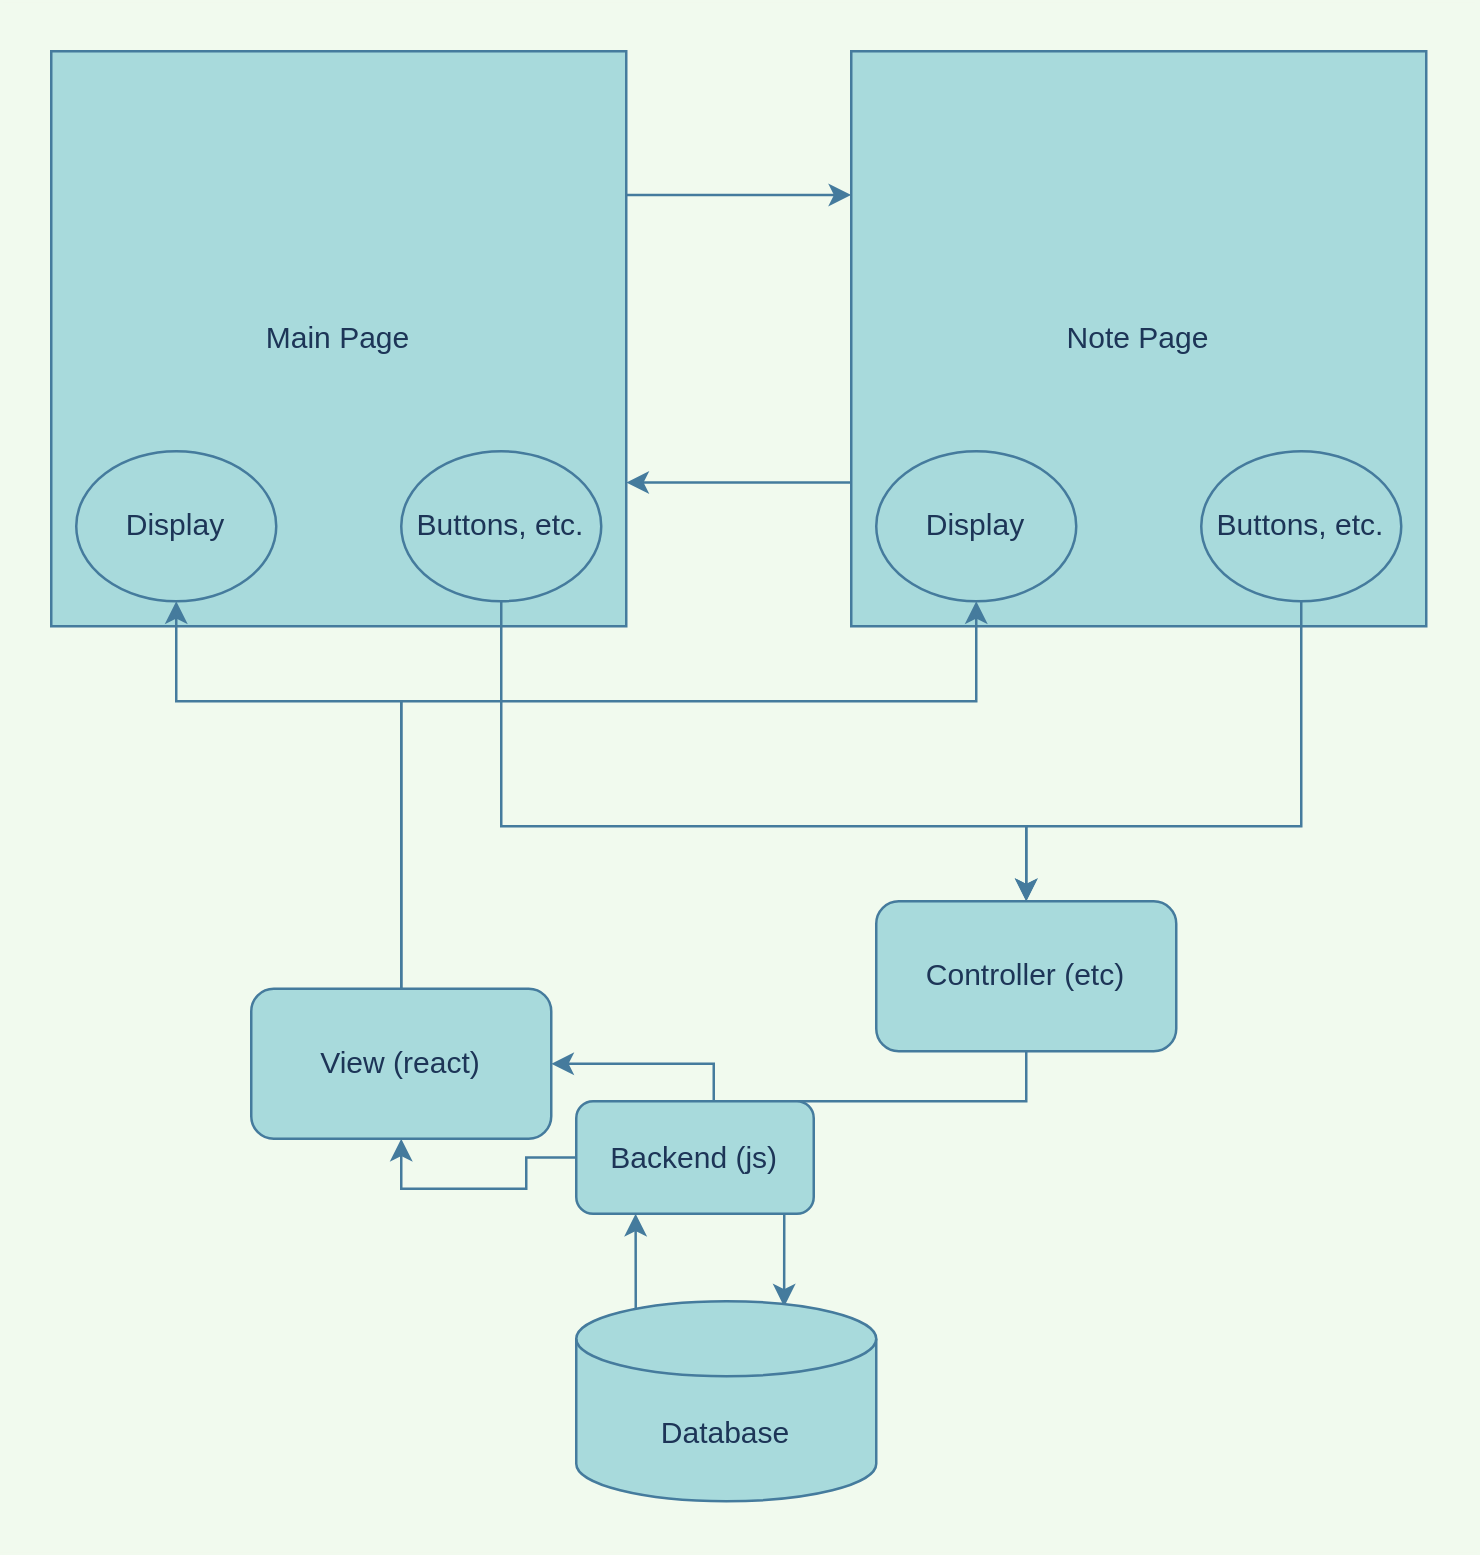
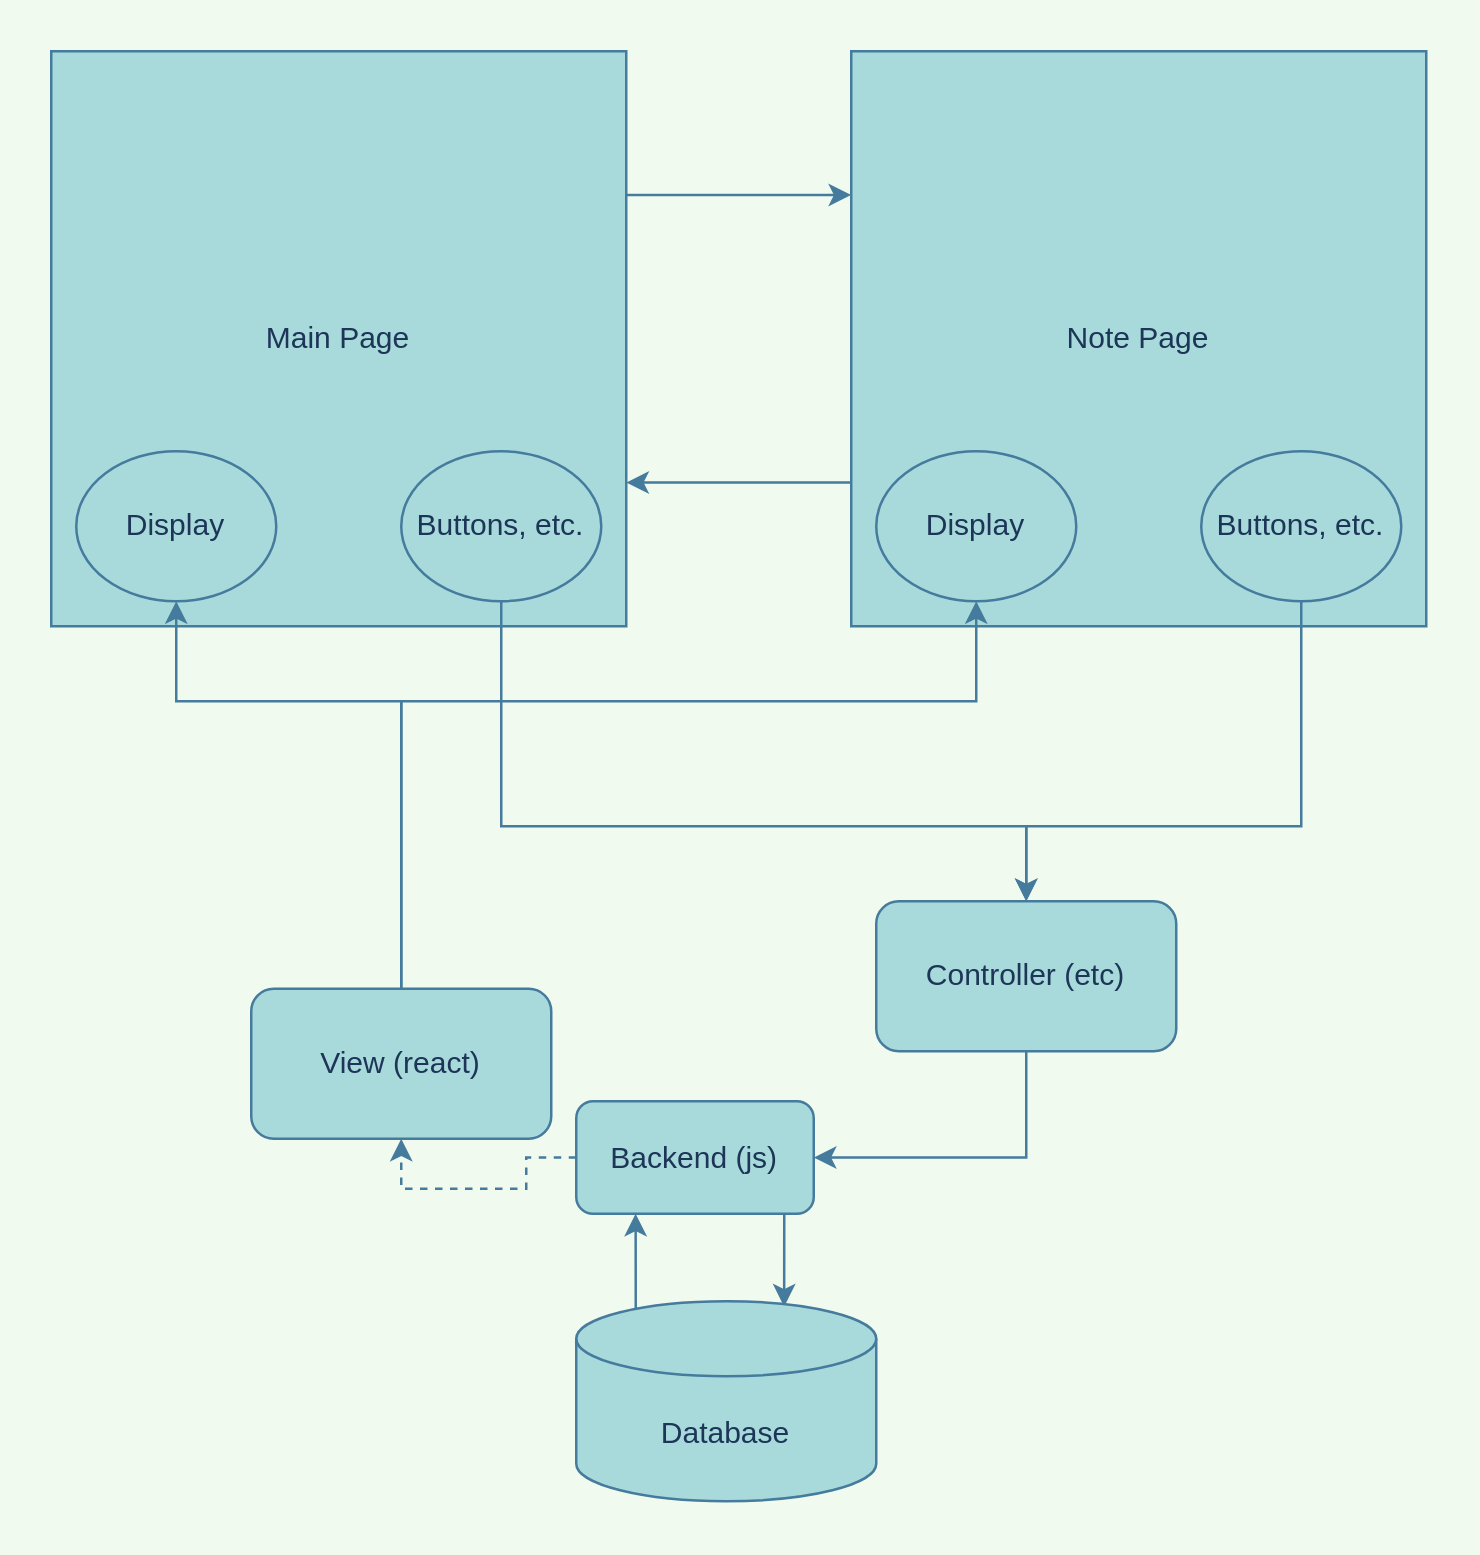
edge "Controller (etc)" -> "View (react)": now "Controller (etc)" -> "Backend (js)"
edge "Backend (js)" -> "View (react)": style solid -> dashed
